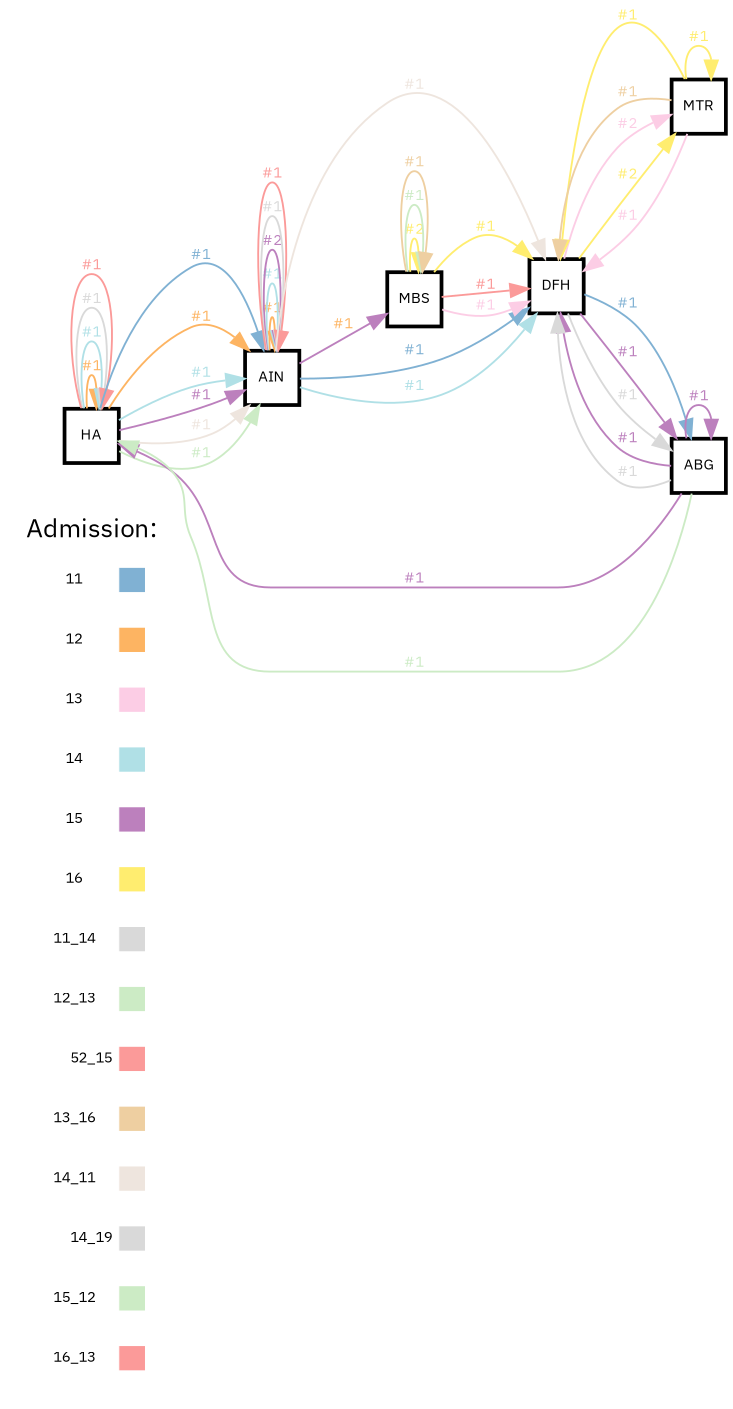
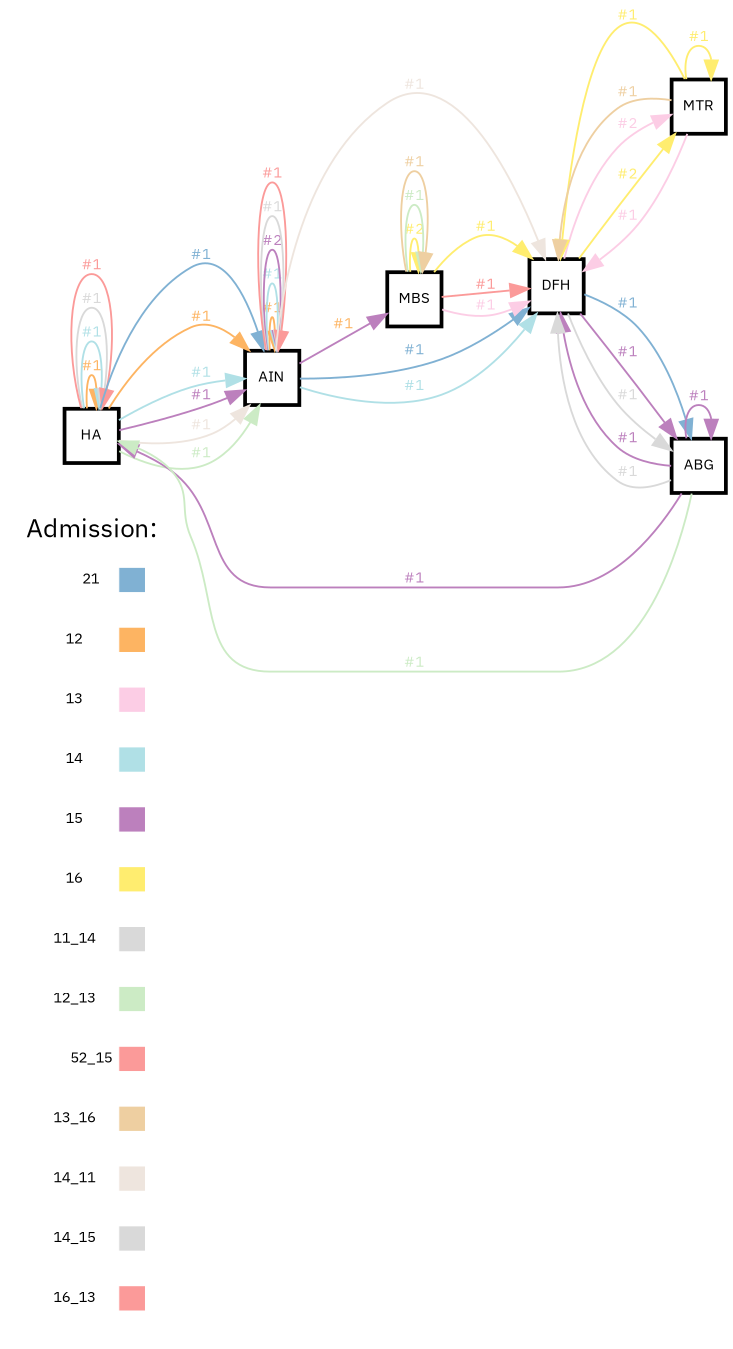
node "11": label "11" -> "21"
node "14_19": label "14_19" -> "14_15"
node "15_12": removed
